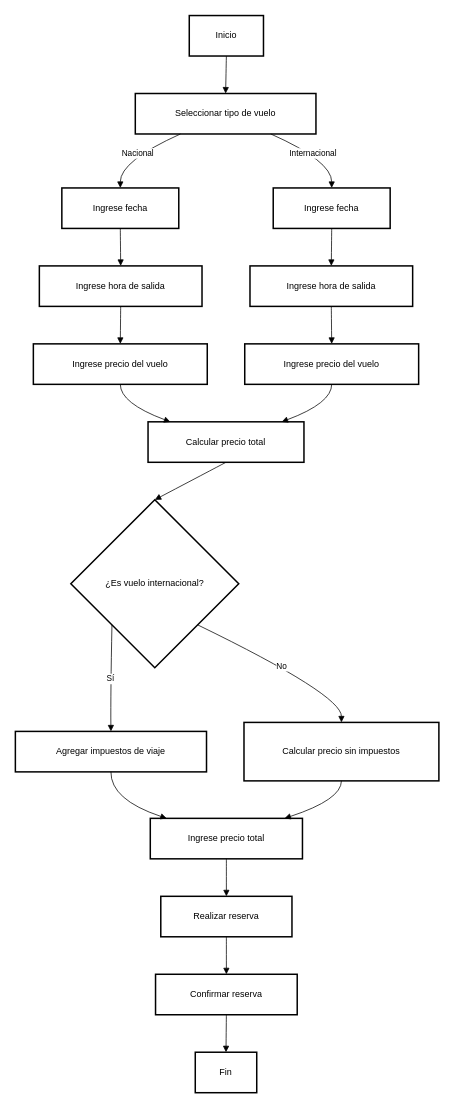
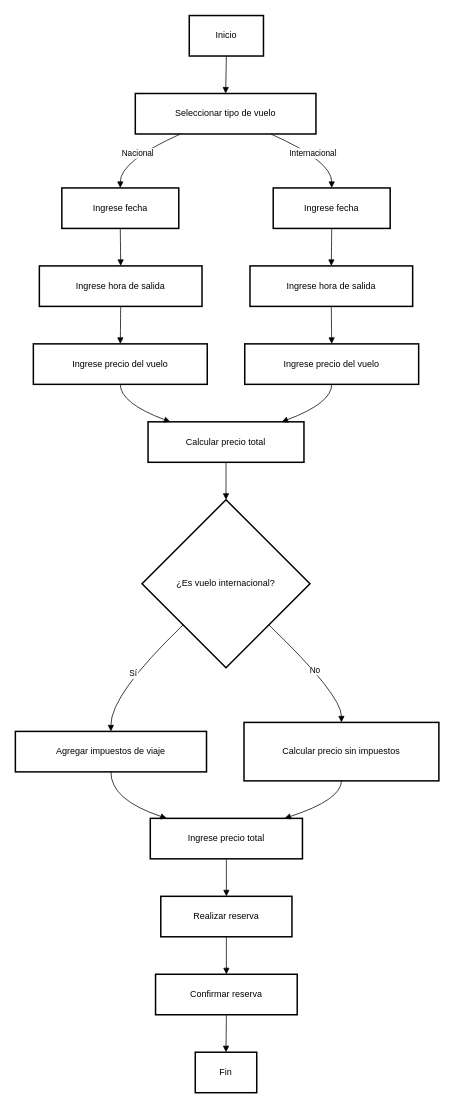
node "¿Es vuelo internacional?": moved (155, 584) -> (226, 584)
